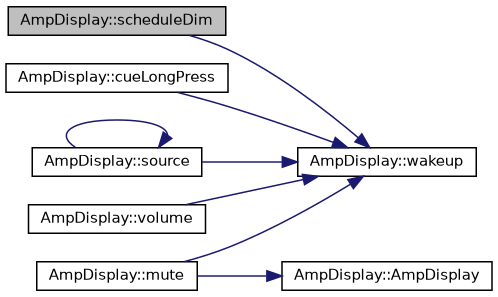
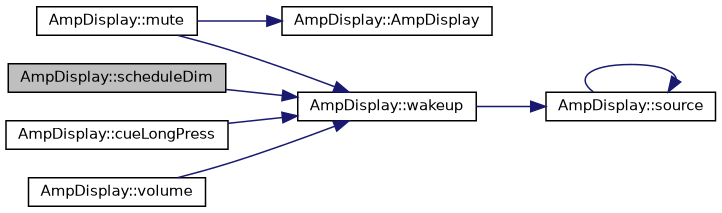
edge "AmpDisplay::source" -> "AmpDisplay::wakeup": reversed
